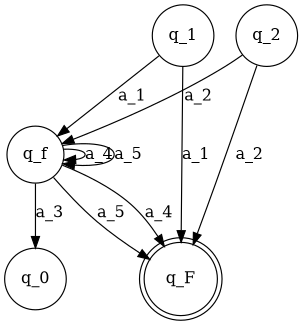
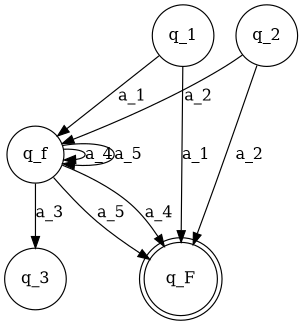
node "q_0": label "q_0" -> "q_3"
